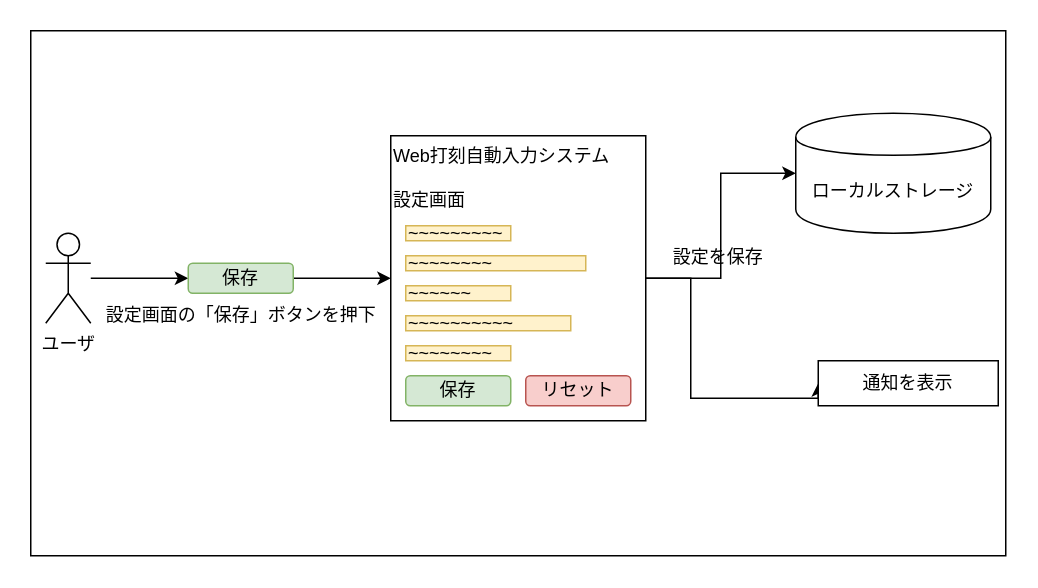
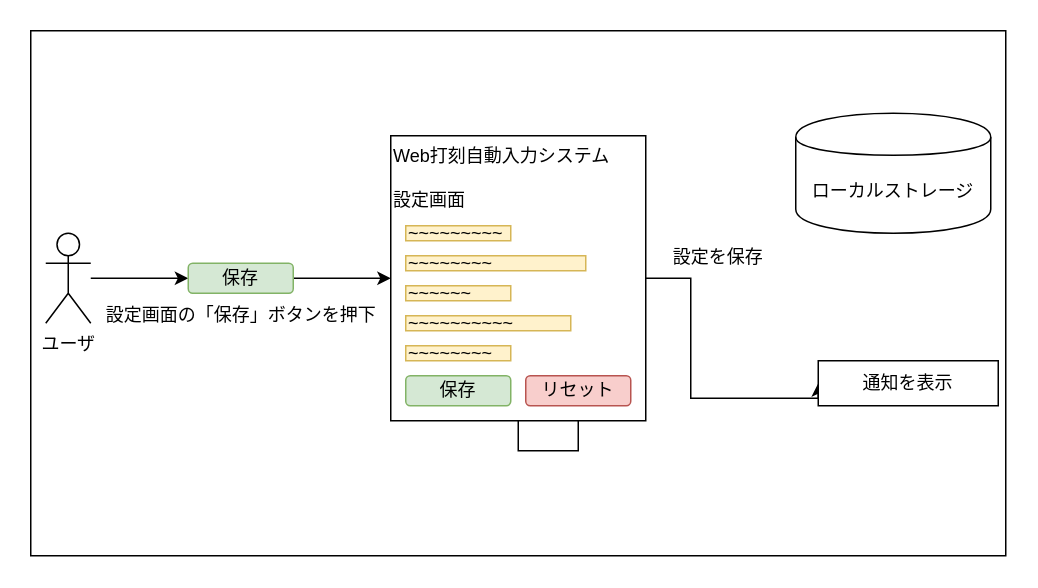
edge "Web打刻自動入力システム 設定画面" -> "ローカルストレージ": now "Web打刻自動入力システム 設定画面" -> "リセット"
